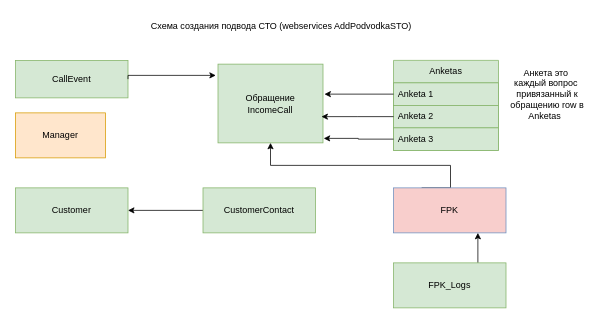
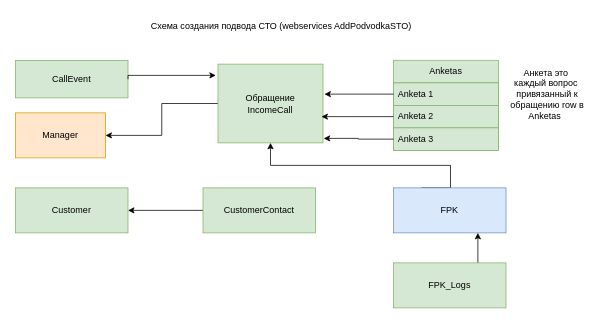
edge "Обращение IncomeCall" -> "Manager": added
node "FPK": fillcolor #f8cecc -> #dae8fc
